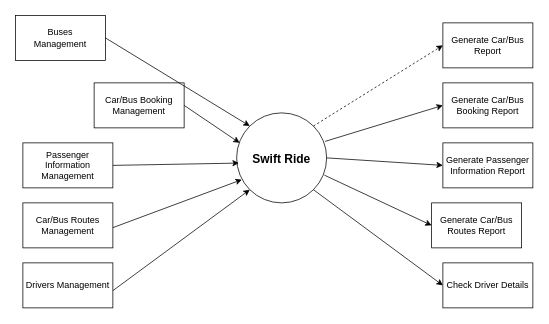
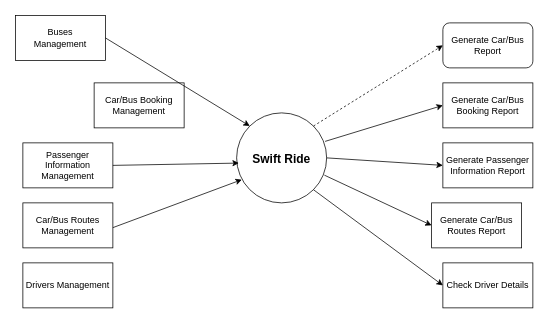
node "Generate Car/Bus Report": shape rectangle -> rounded rectangle
edge "Car/Bus Booking Management" -> "Swift Ride": removed
edge "Drivers Management" -> "Swift Ride": removed
